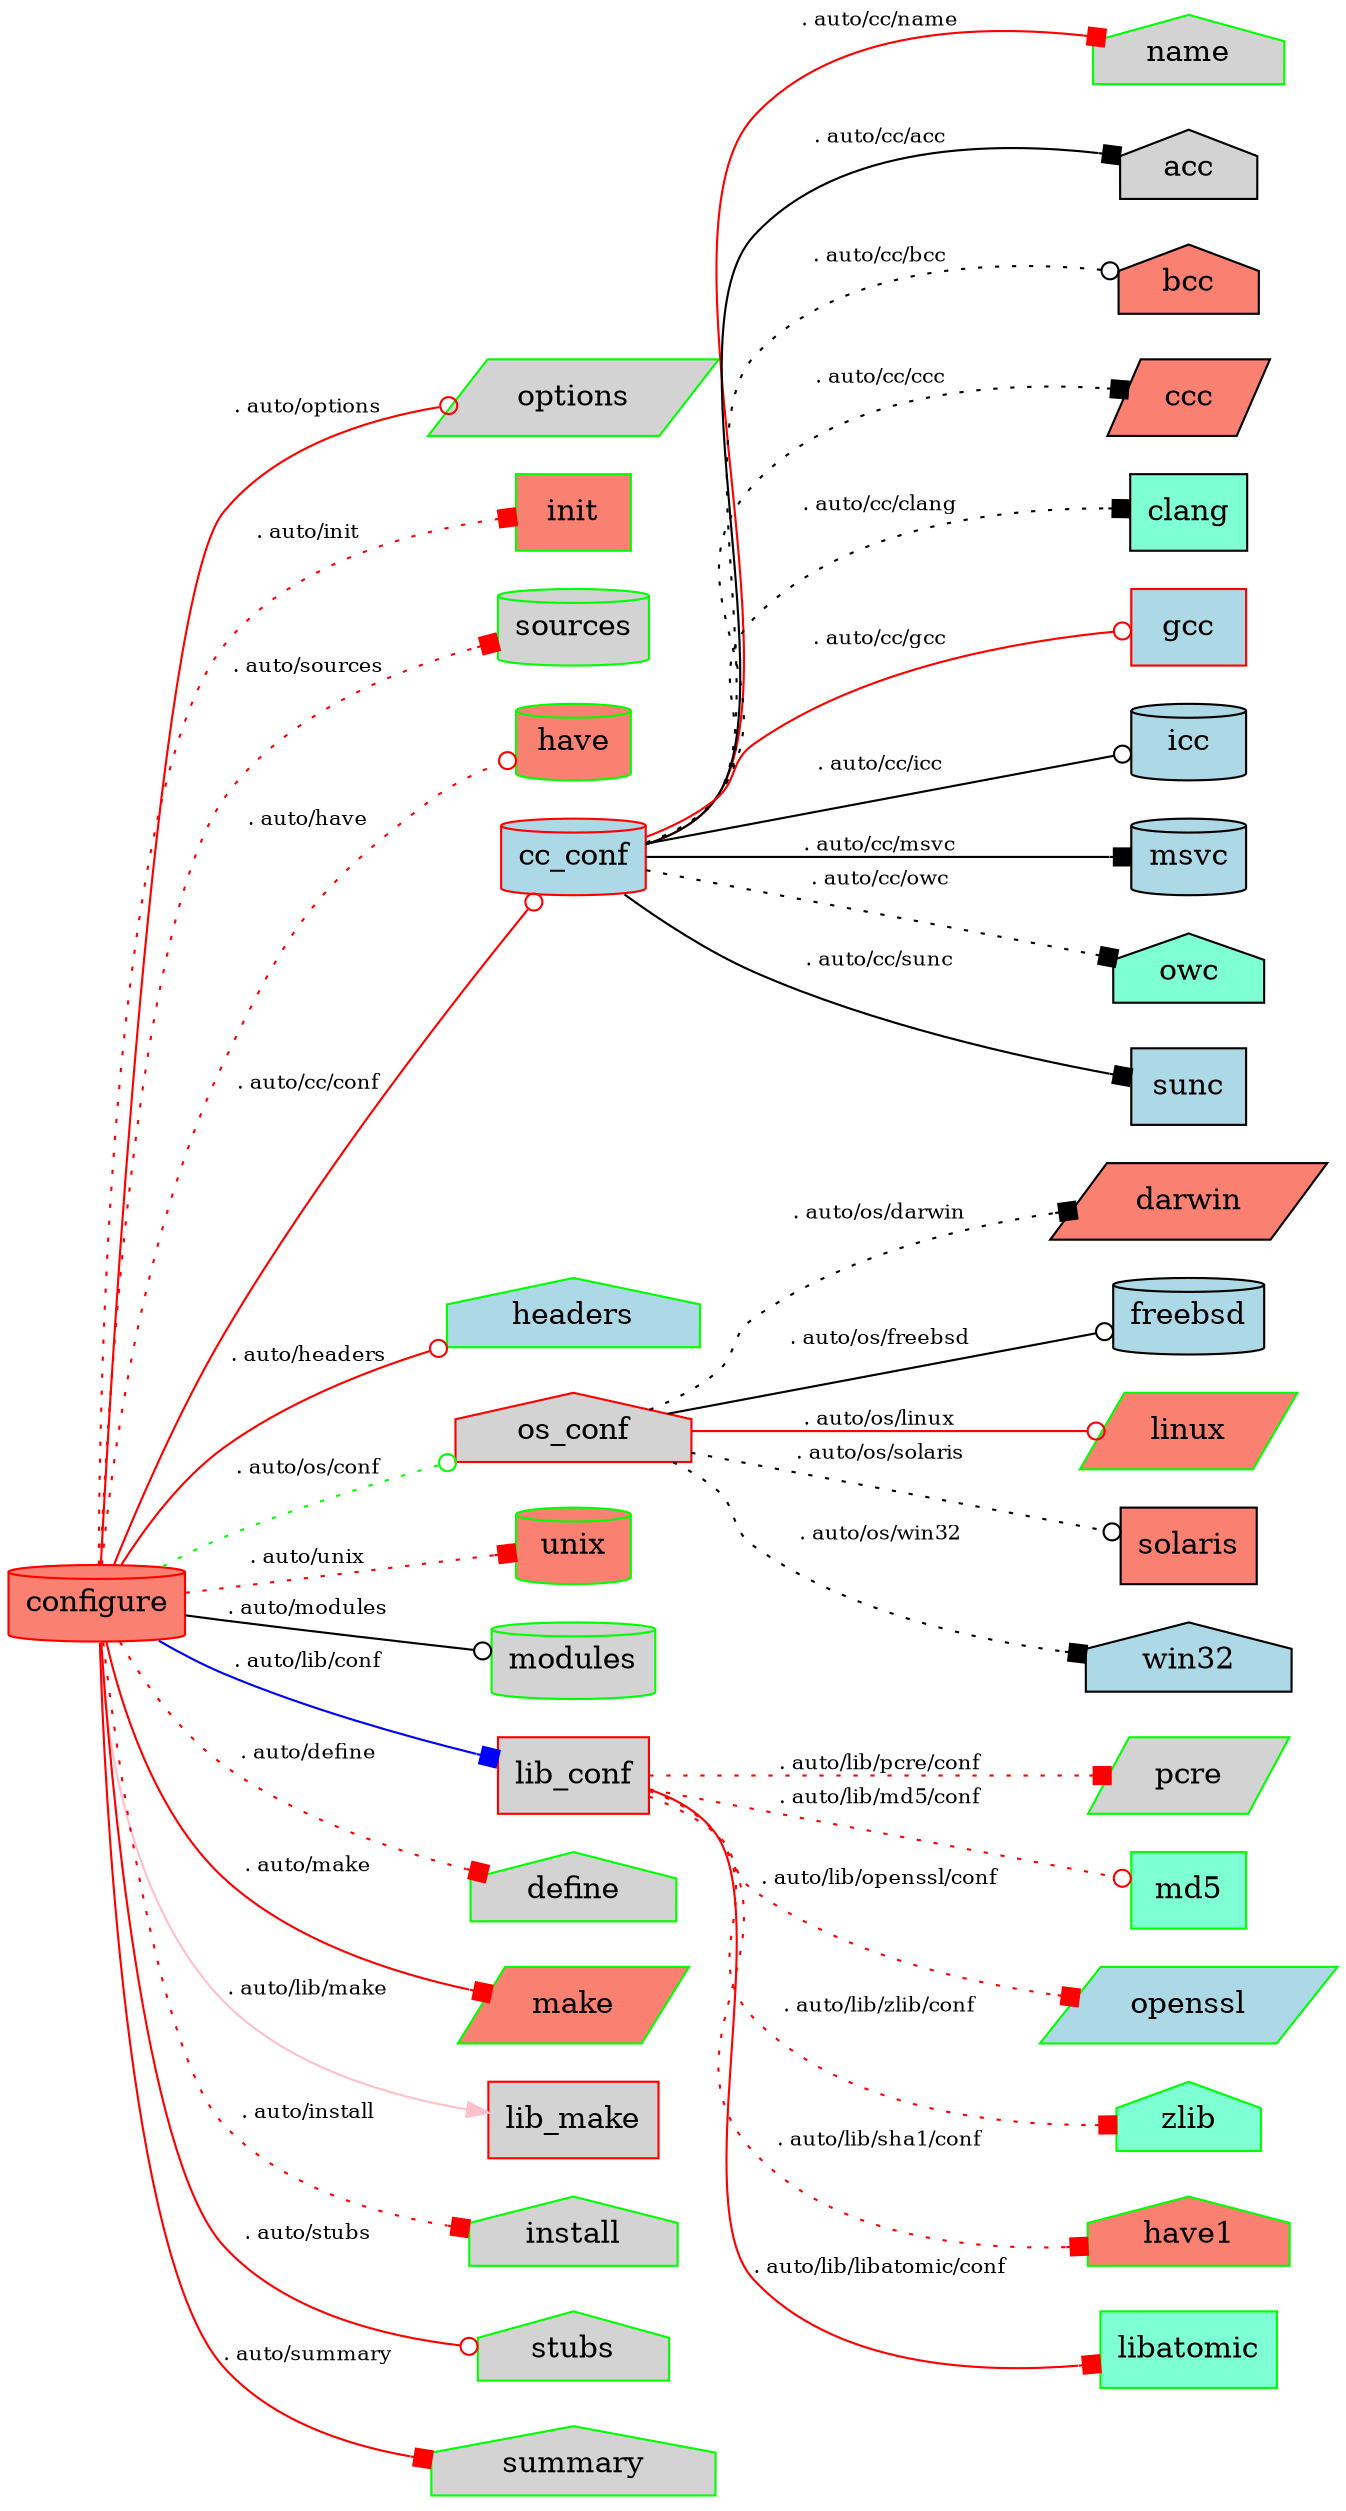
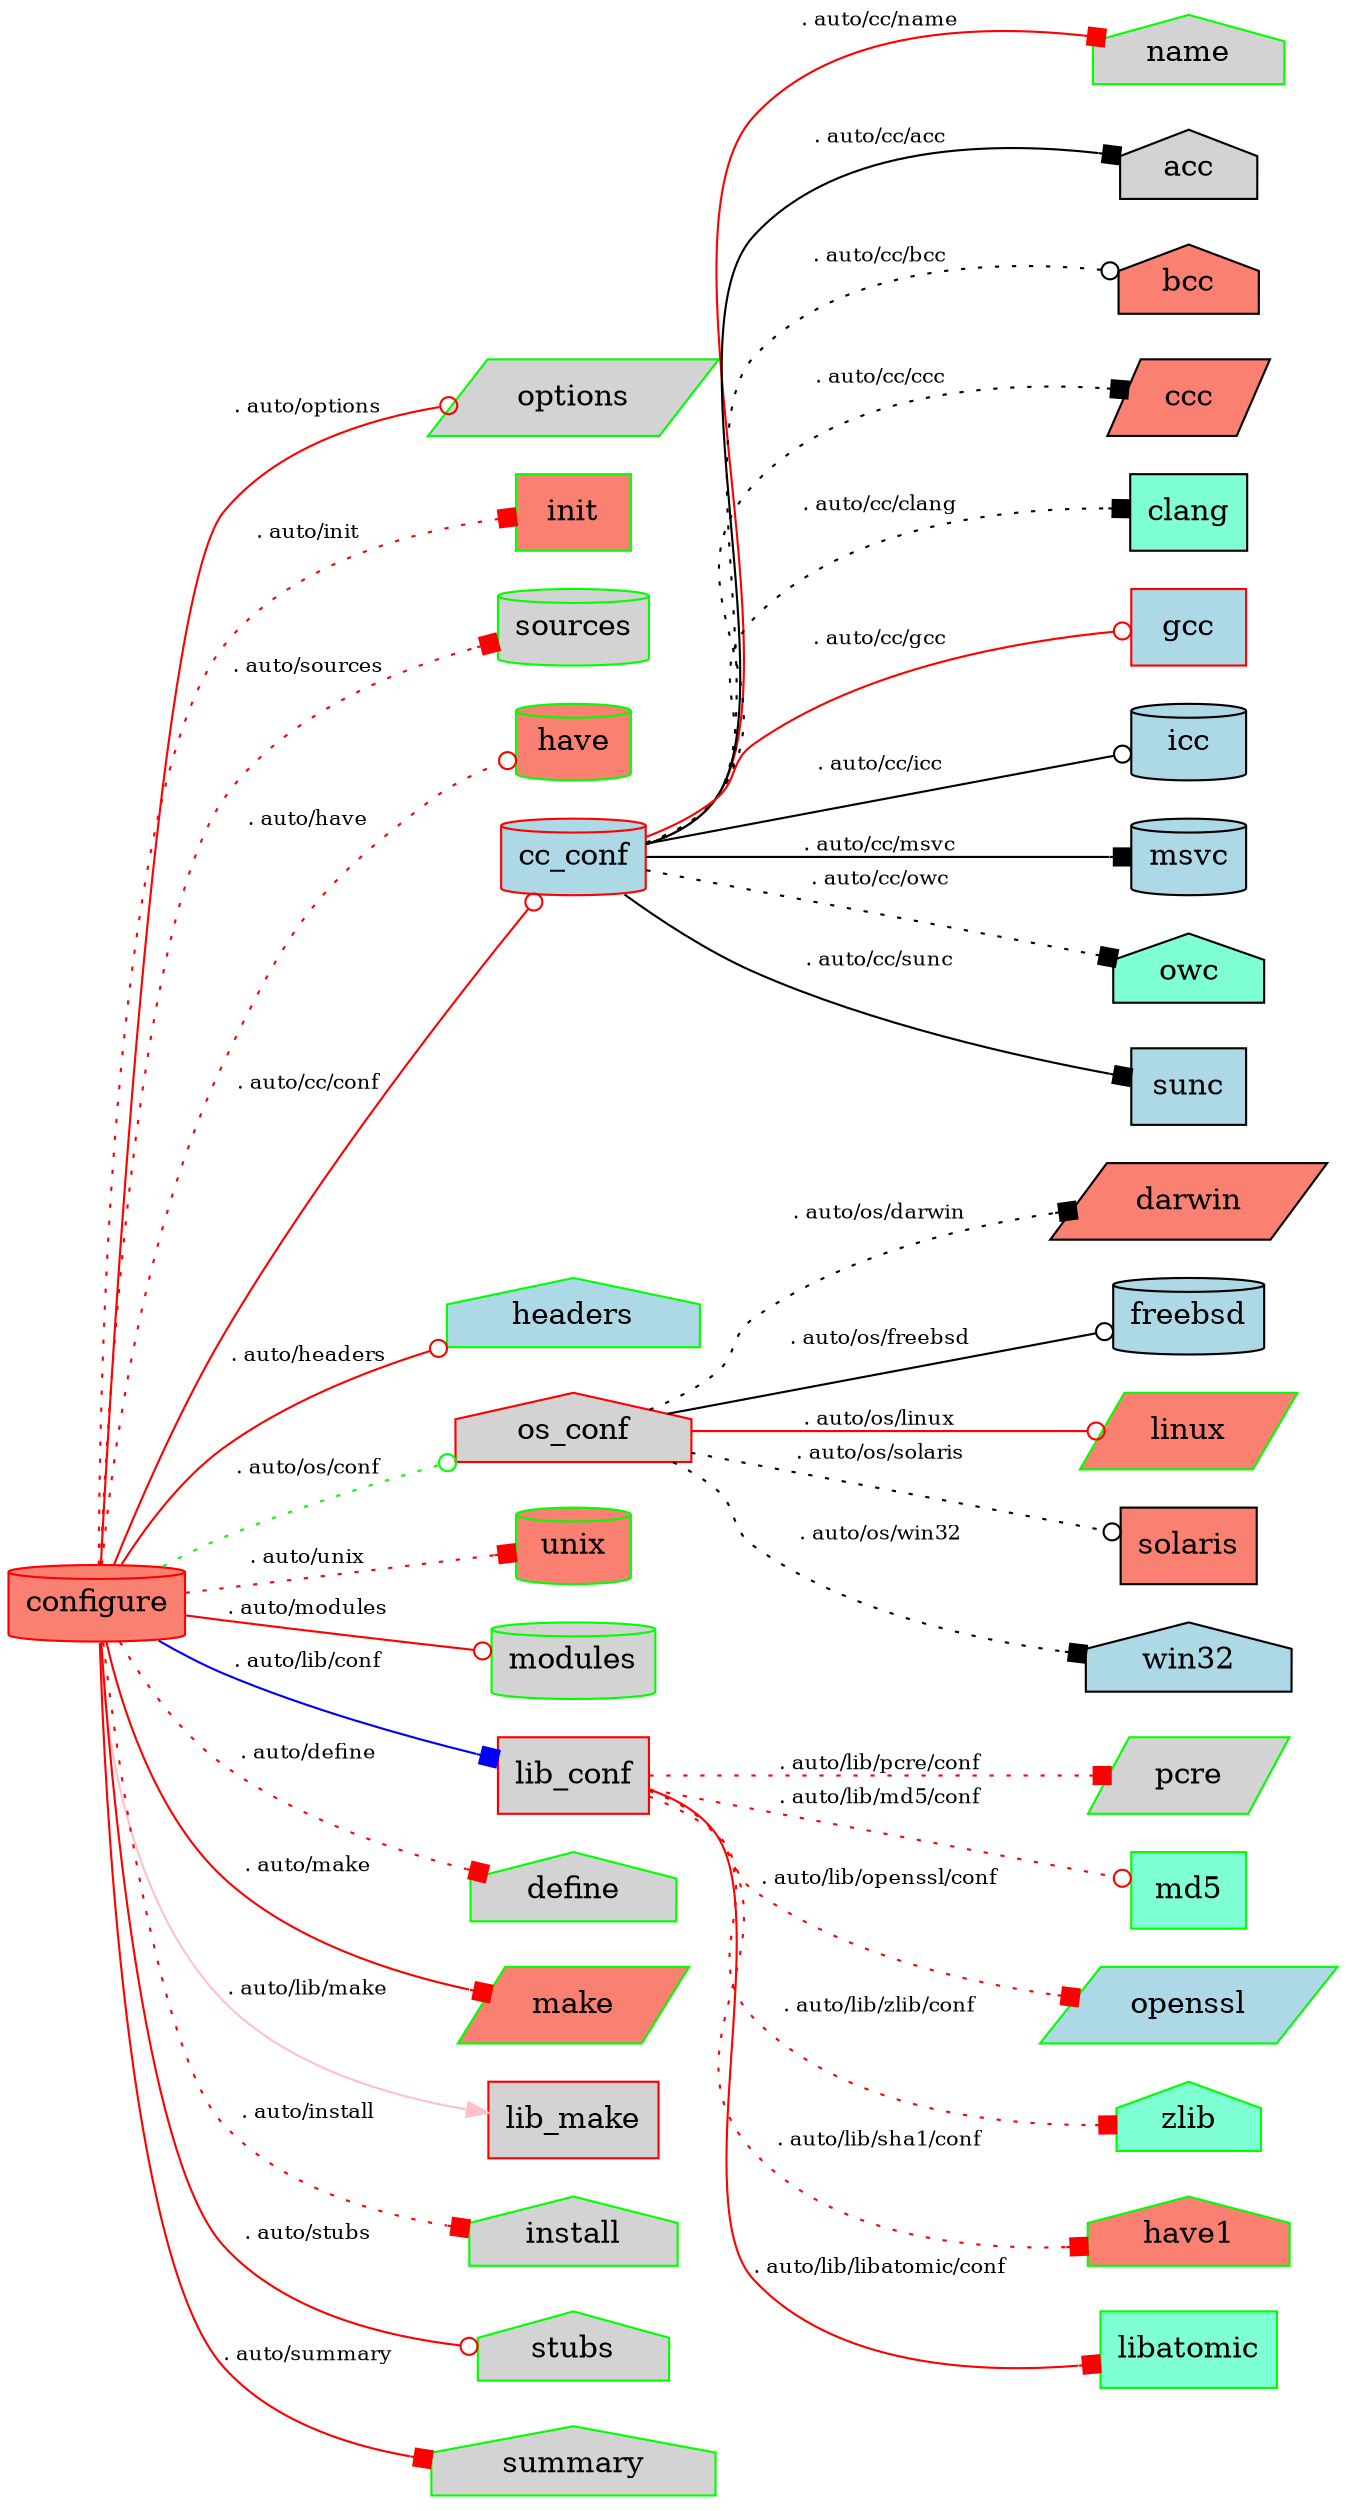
edge "configure" -> "modules": color black -> red
